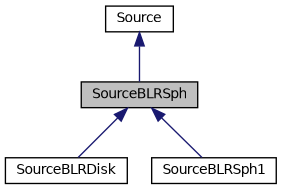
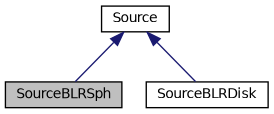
edge "SourceBLRDisk" -> "SourceBLRSph": now "SourceBLRDisk" -> "Source"
node "SourceBLRSph1": removed
